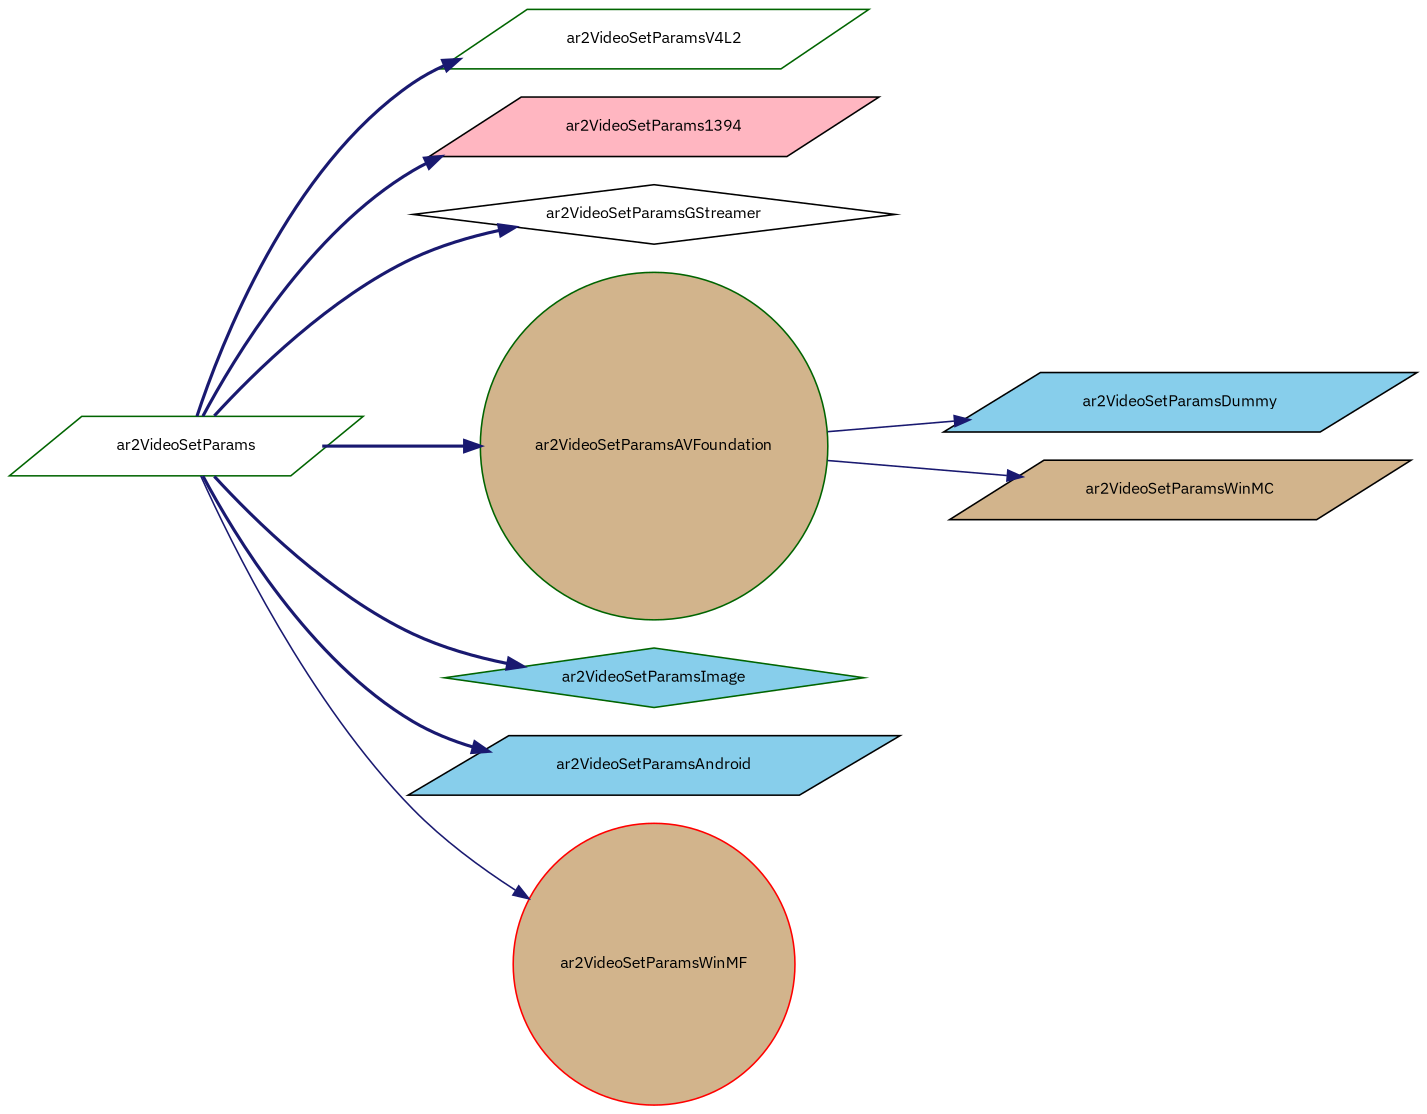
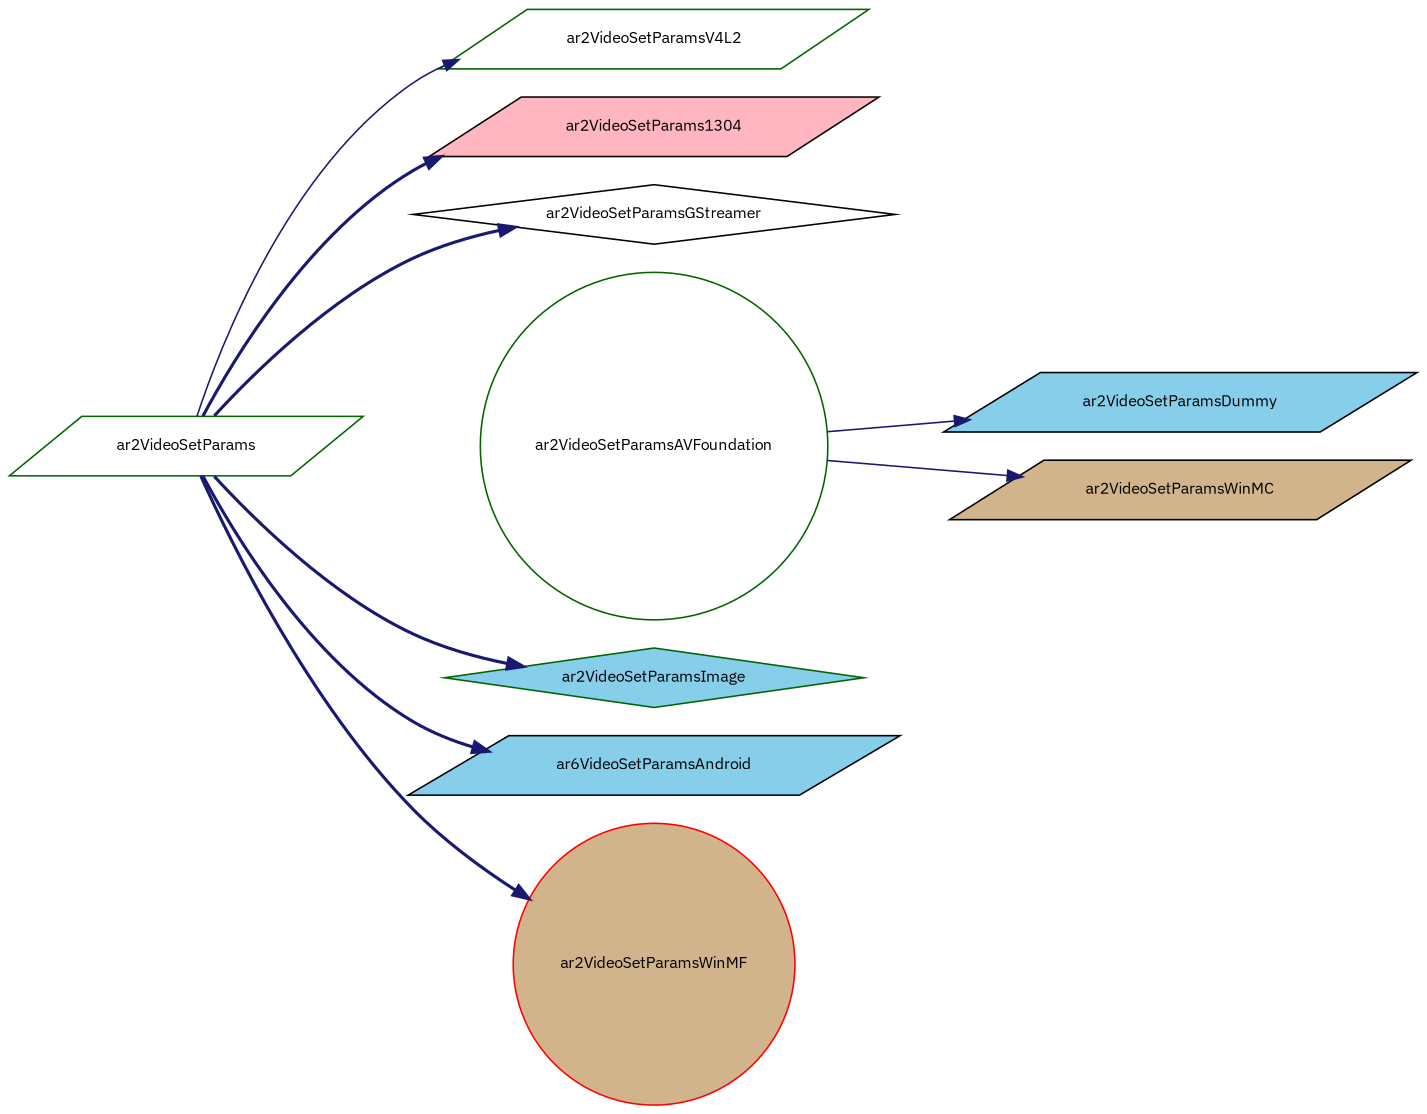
node "ar2VideoSetParams1394": label "ar2VideoSetParams1394" -> "ar2VideoSetParams1304"
edge "ar2VideoSetParams" -> "ar2VideoSetParamsV4L2": style bold -> solid
edge "ar2VideoSetParams" -> "ar2VideoSetParamsAVFoundation": removed
node "ar2VideoSetParamsAVFoundation": fillcolor tan -> white
edge "ar2VideoSetParams" -> "ar2VideoSetParamsWinMF": style solid -> bold
node "ar2VideoSetParamsAndroid": label "ar2VideoSetParamsAndroid" -> "ar6VideoSetParamsAndroid"
